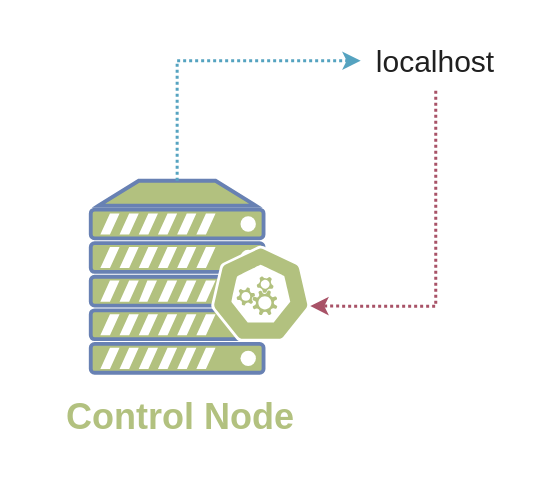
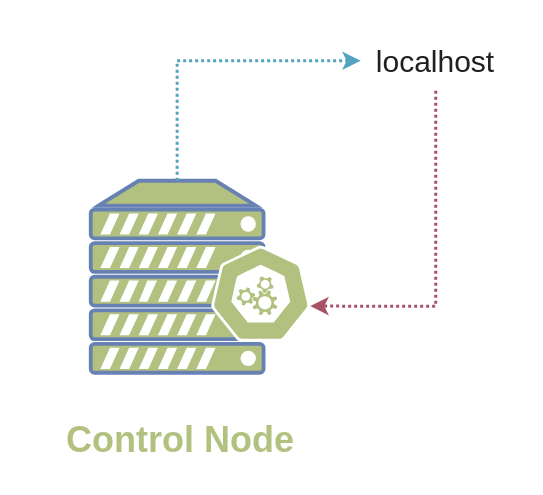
node "Control Node": moved (181, 418) -> (181, 440)
